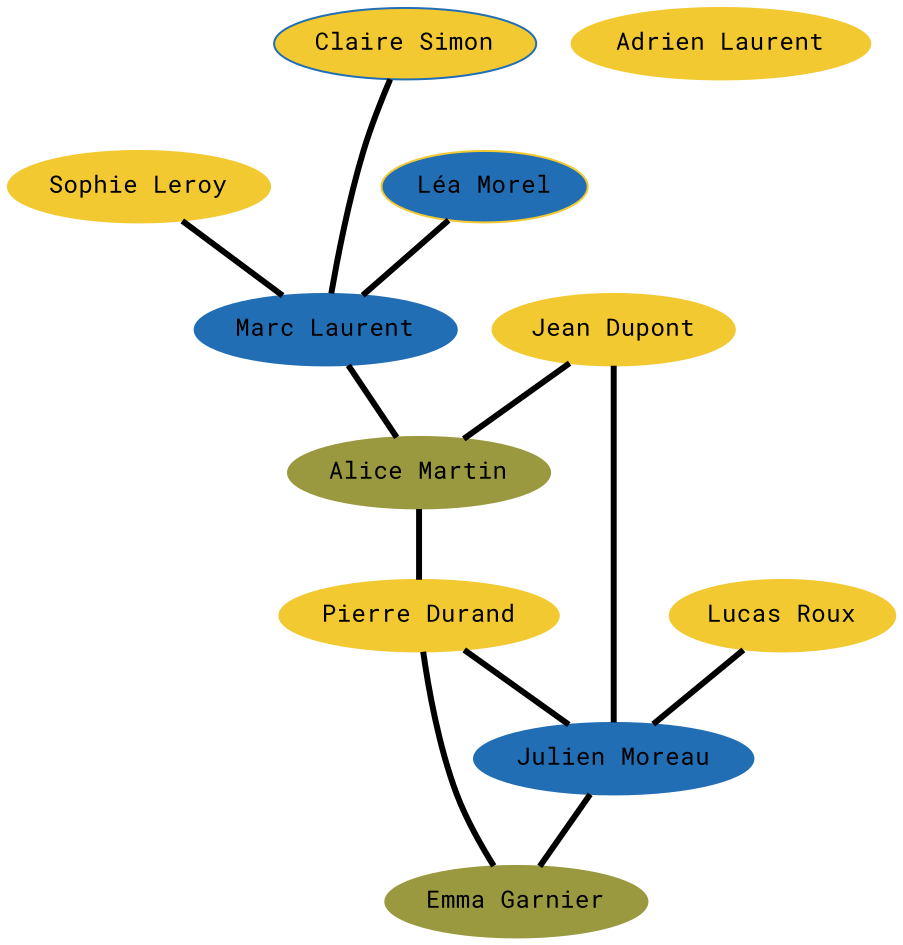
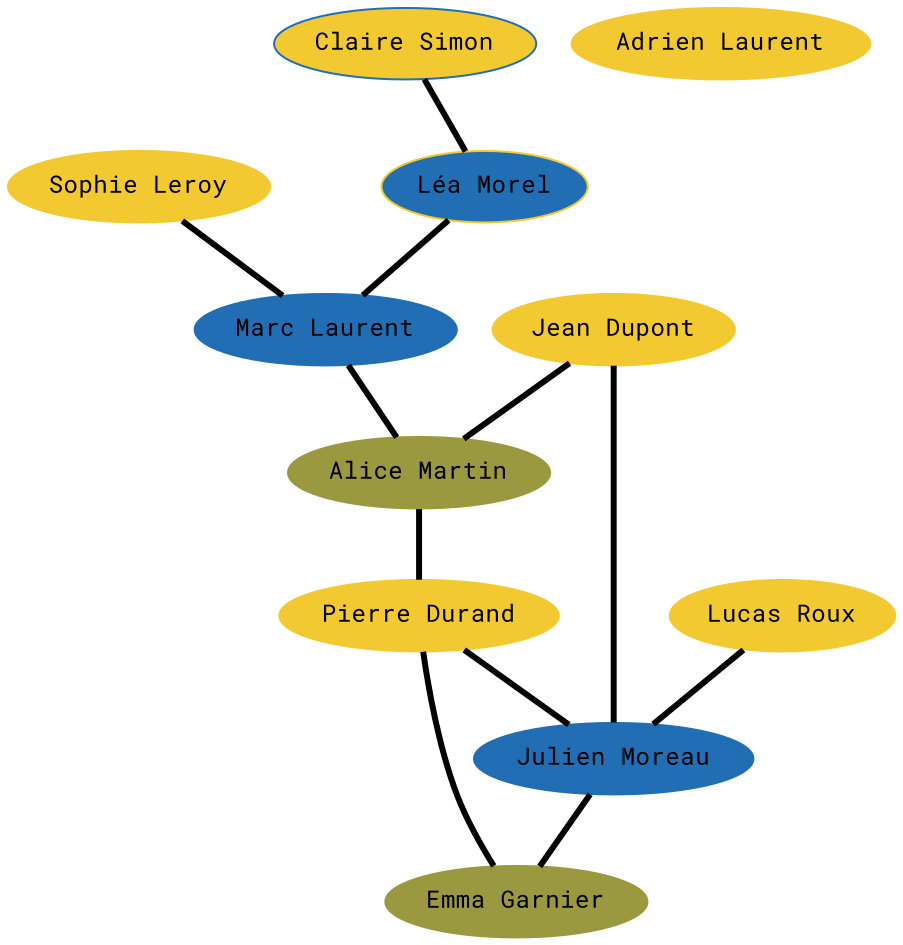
edge "Claire Simon" -- "Marc Laurent": now "Claire Simon" -- "Léa Morel"
